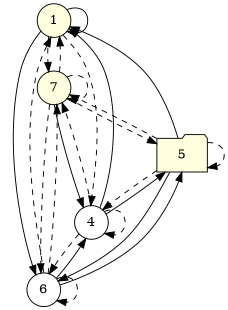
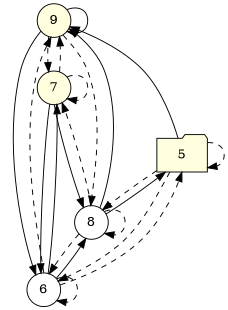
node "1": label "1" -> "9"
edge "7" -> "5": removed
edge "5" -> "7": removed
edge "7" -> "6": style dashed -> solid
edge "6" -> "7": style dashed -> solid
node "4": label "4" -> "8"
edge "5" -> "6": style solid -> dashed
edge "6" -> "5": style solid -> dashed
